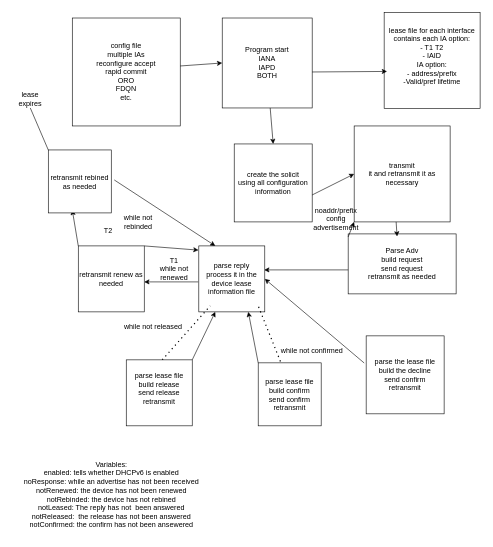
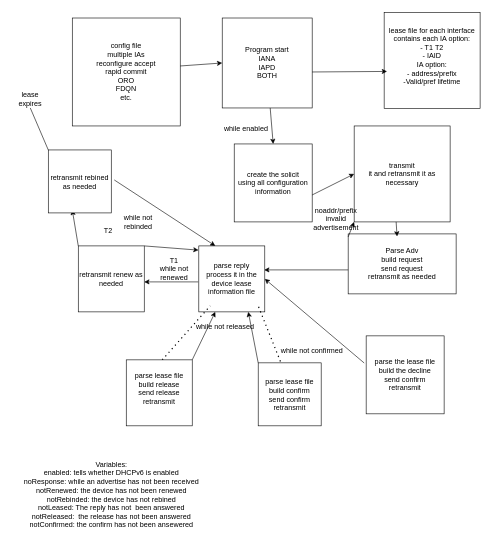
node "while enabled": added
node "noaddr/prefix config advertisement": label "noaddr/prefix config advertisement" -> "noaddr/prefix invalid advertisement"
node "while not released": moved (153, 327) -> (225, 327)
